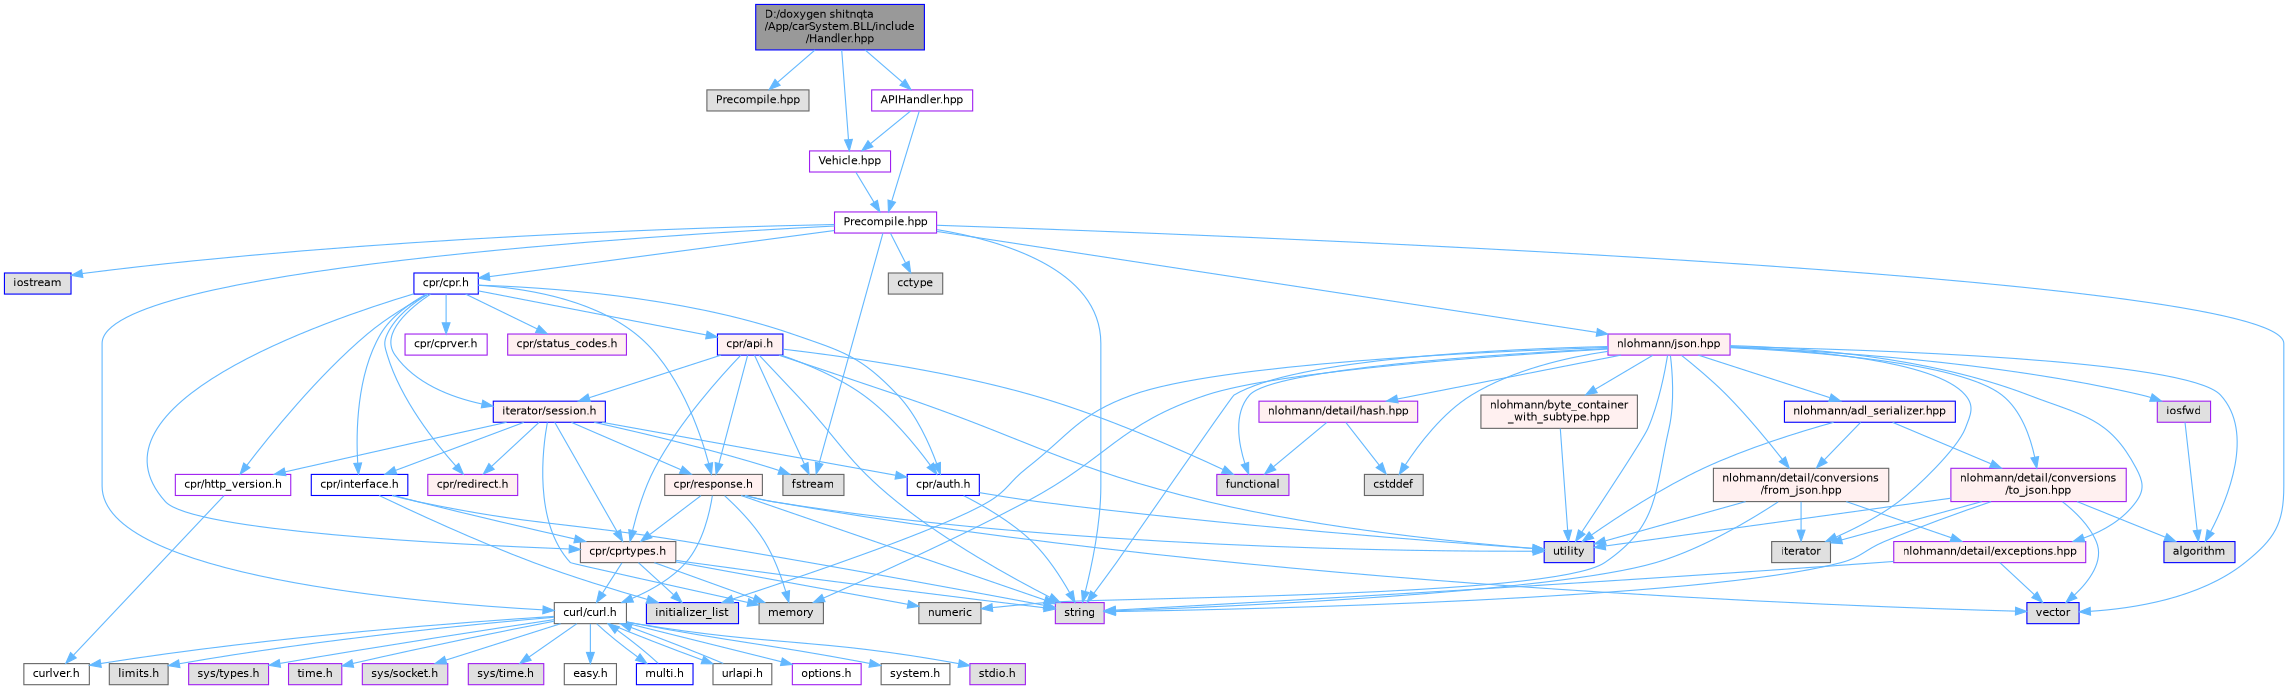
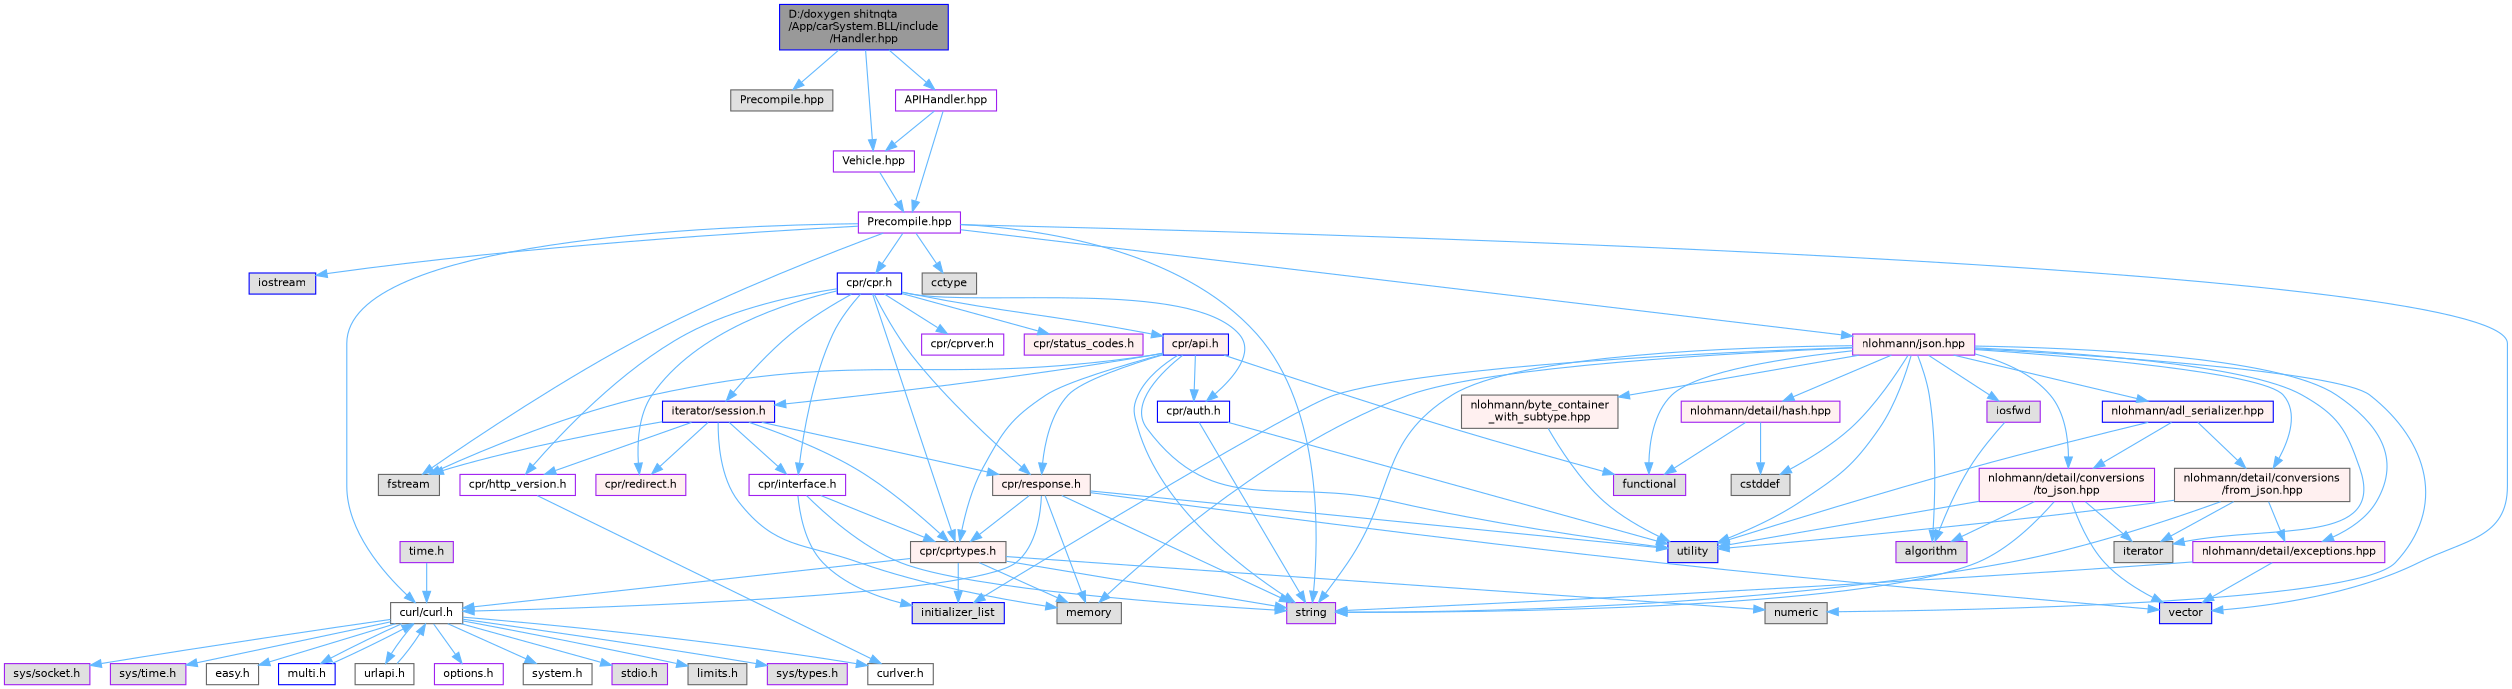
edge "iterator/session.h" -> "cpr/auth.h": removed
node "cpr/interface.h": color blue -> purple
node "algorithm": color blue -> purple
edge "curl/curl.h" -> "time.h": reversed
